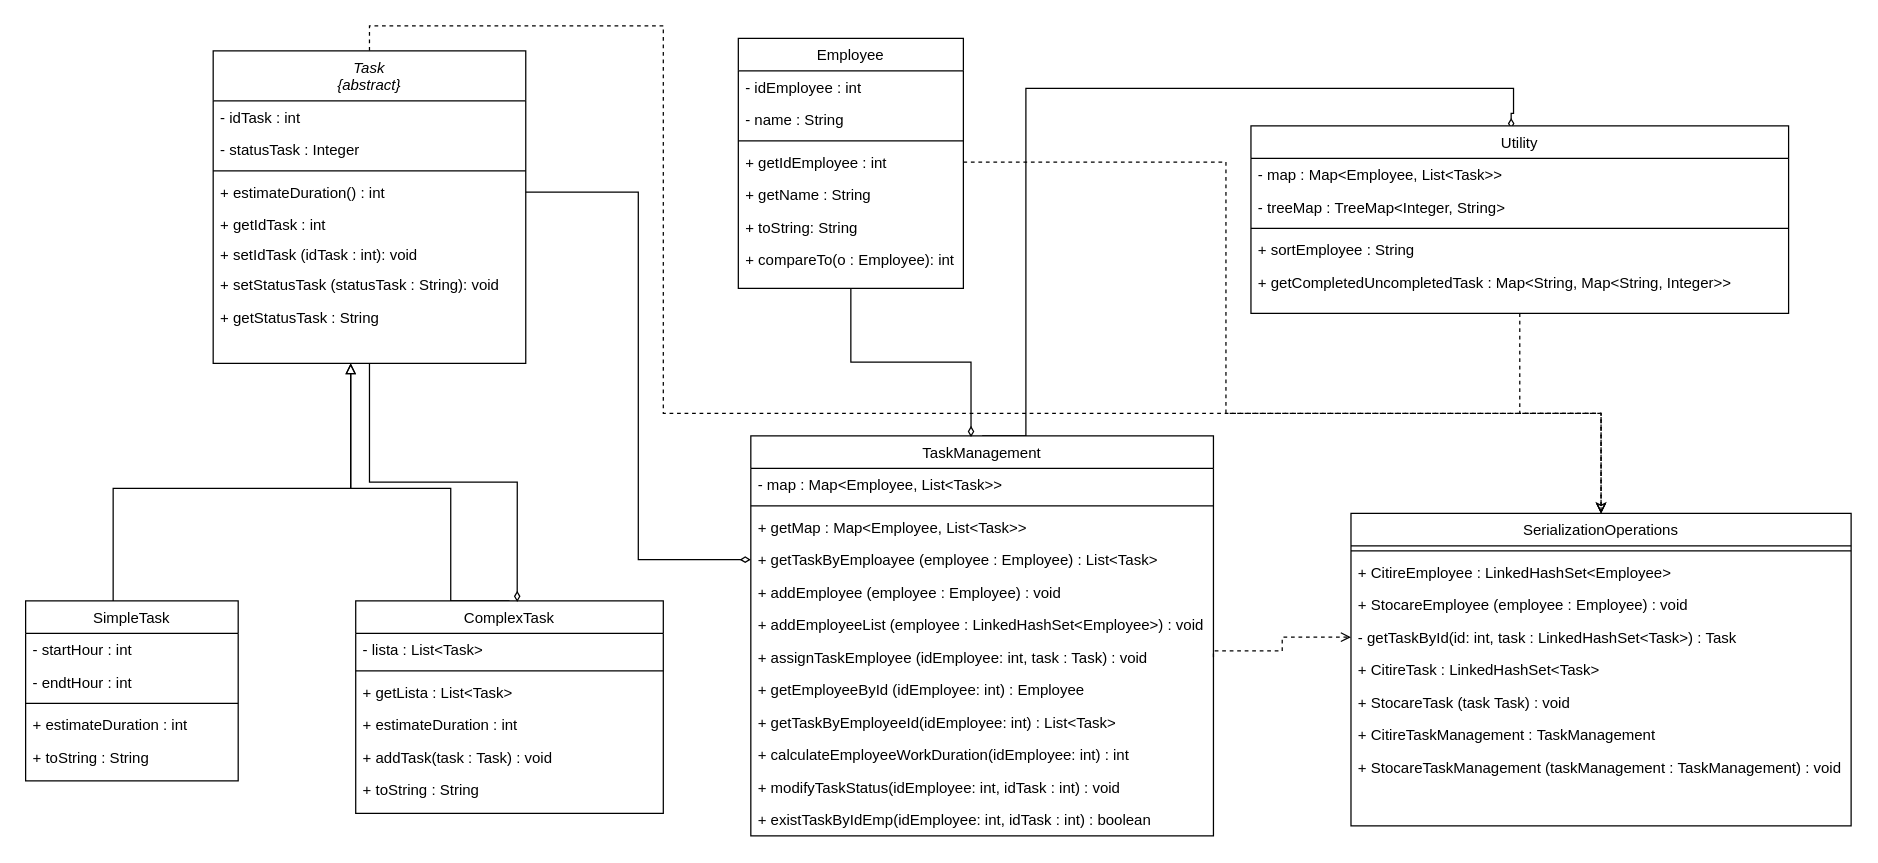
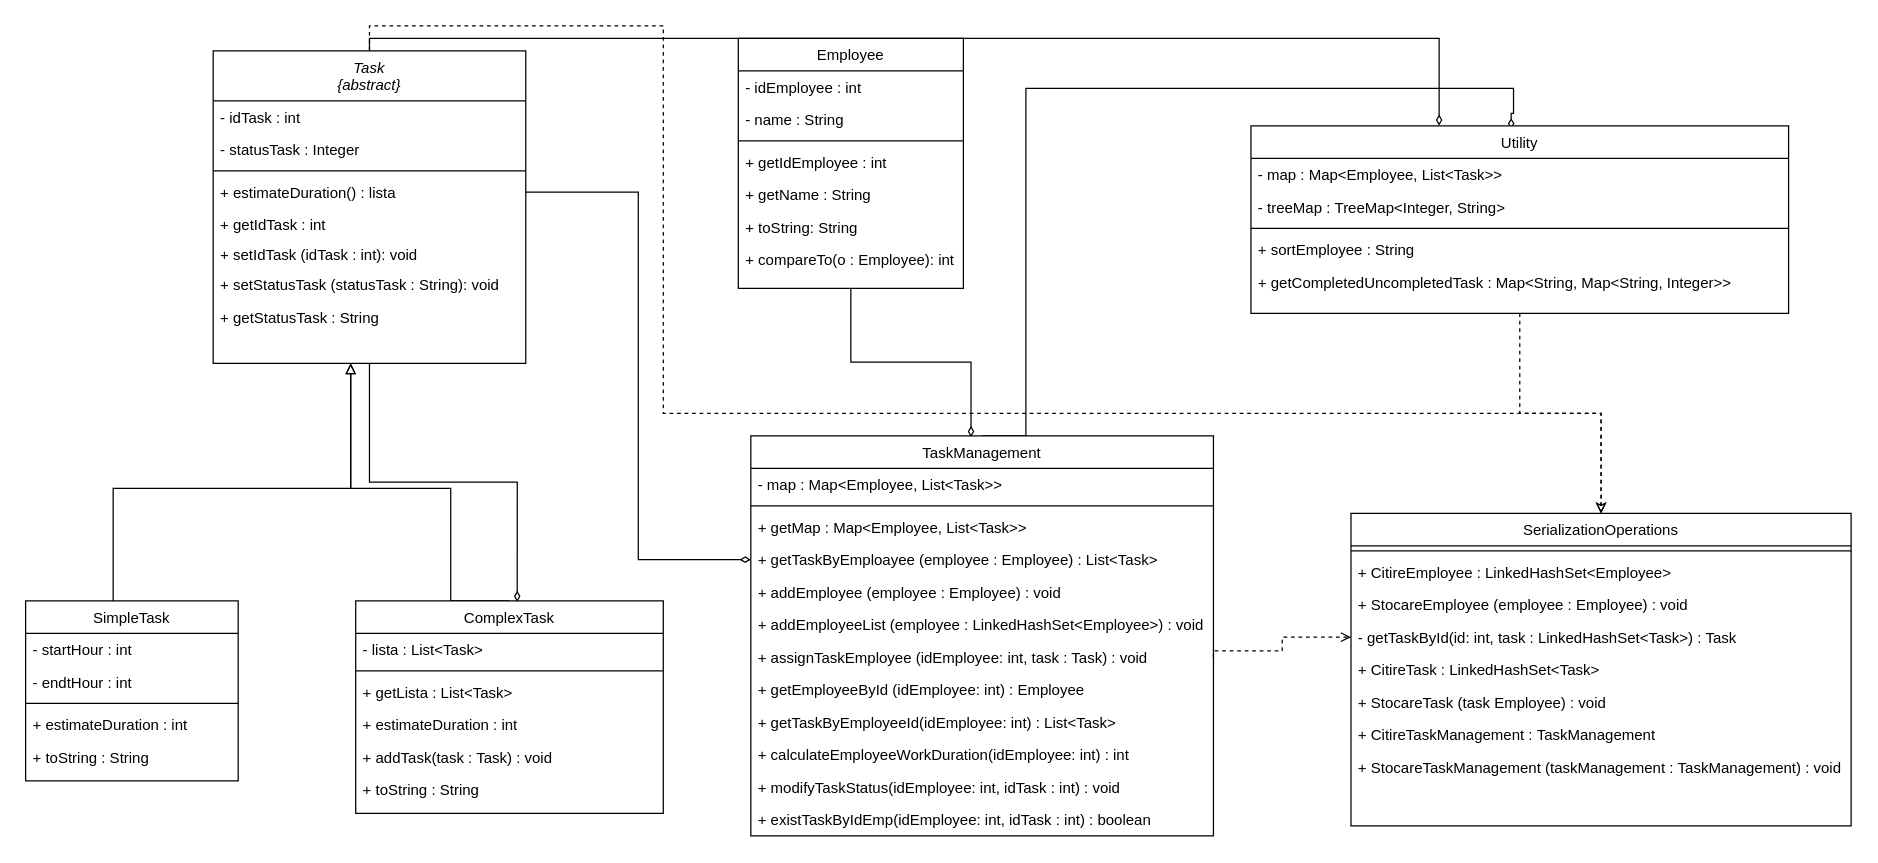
edge "Task {abstract}" -> "Utility": added
edge "+ getIdEmployee : int" -> "SerializationOperations": removed
node "+ estimateDuration() : int": label "+ estimateDuration() : int" -> "+ estimateDuration() : lista"
node "+ StocareTask (task Task) : void": label "+ StocareTask (task Task) : void" -> "+ StocareTask (task Employee) : void"
